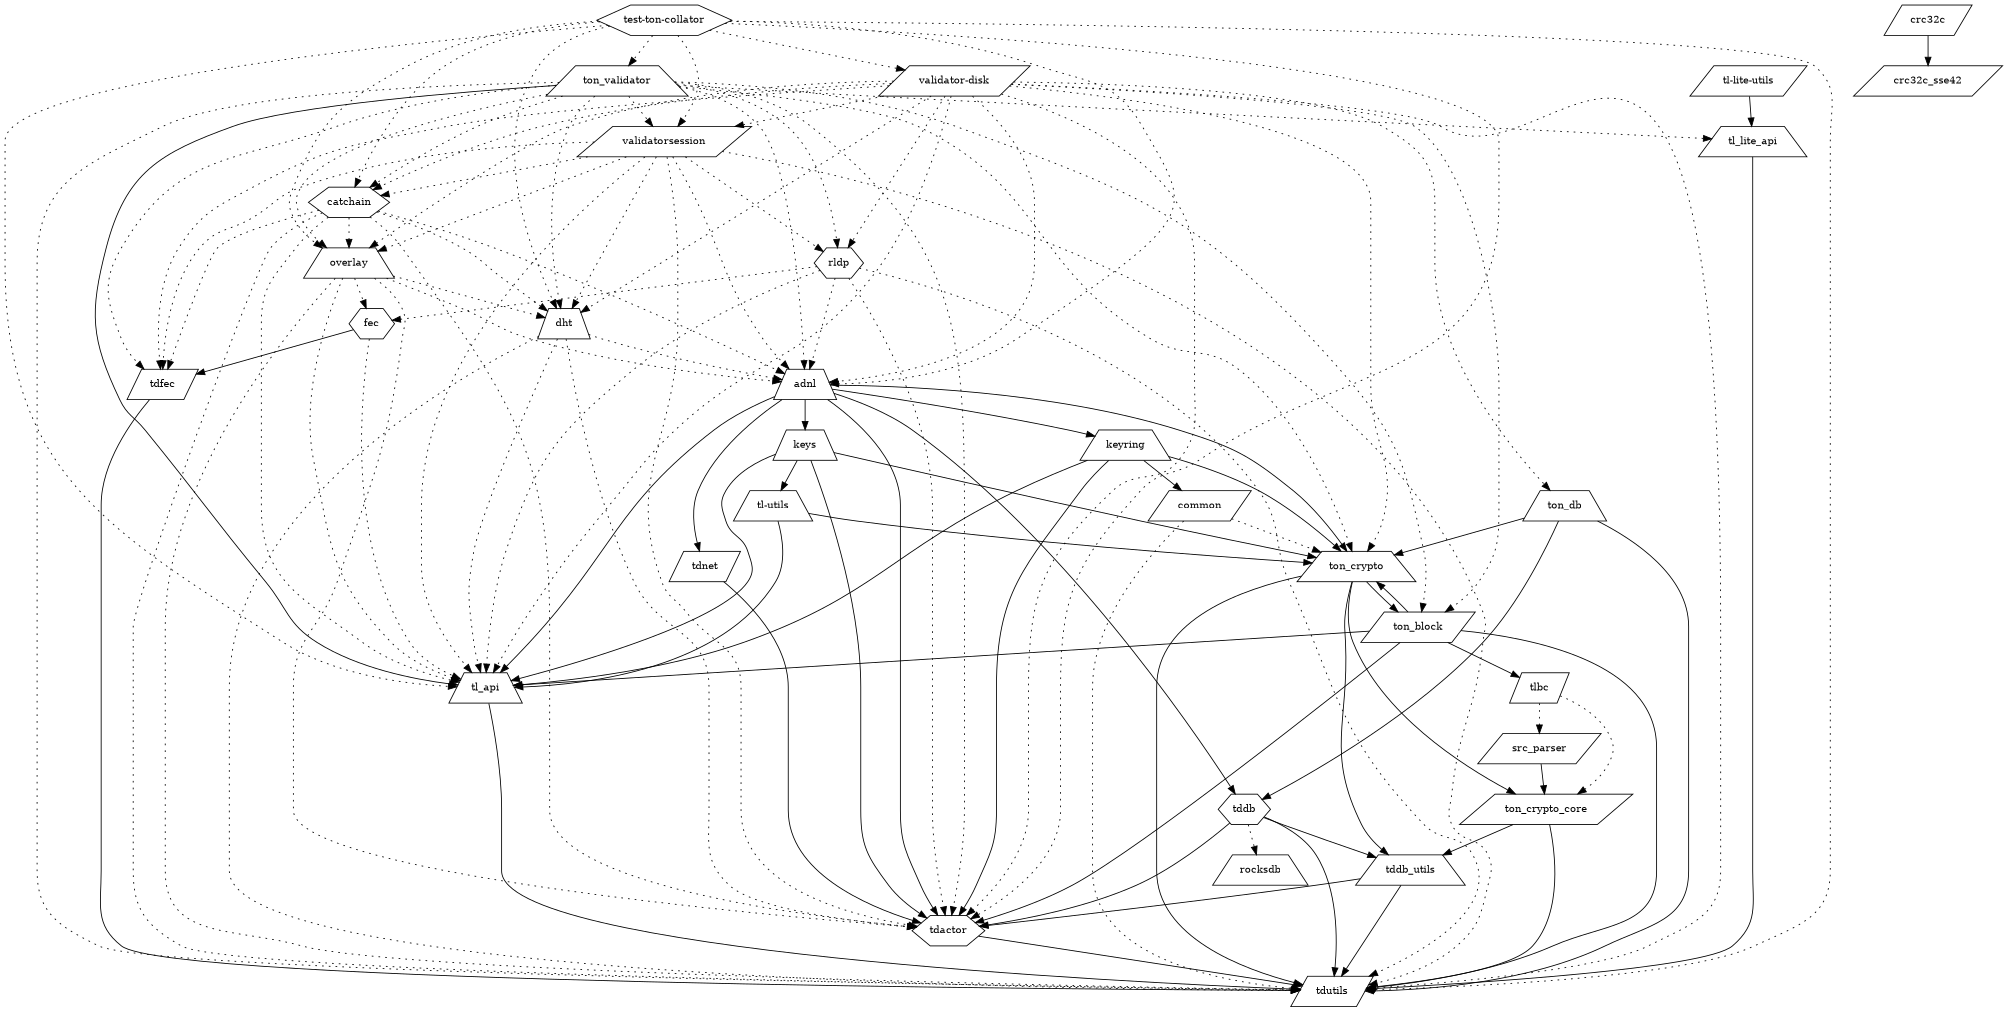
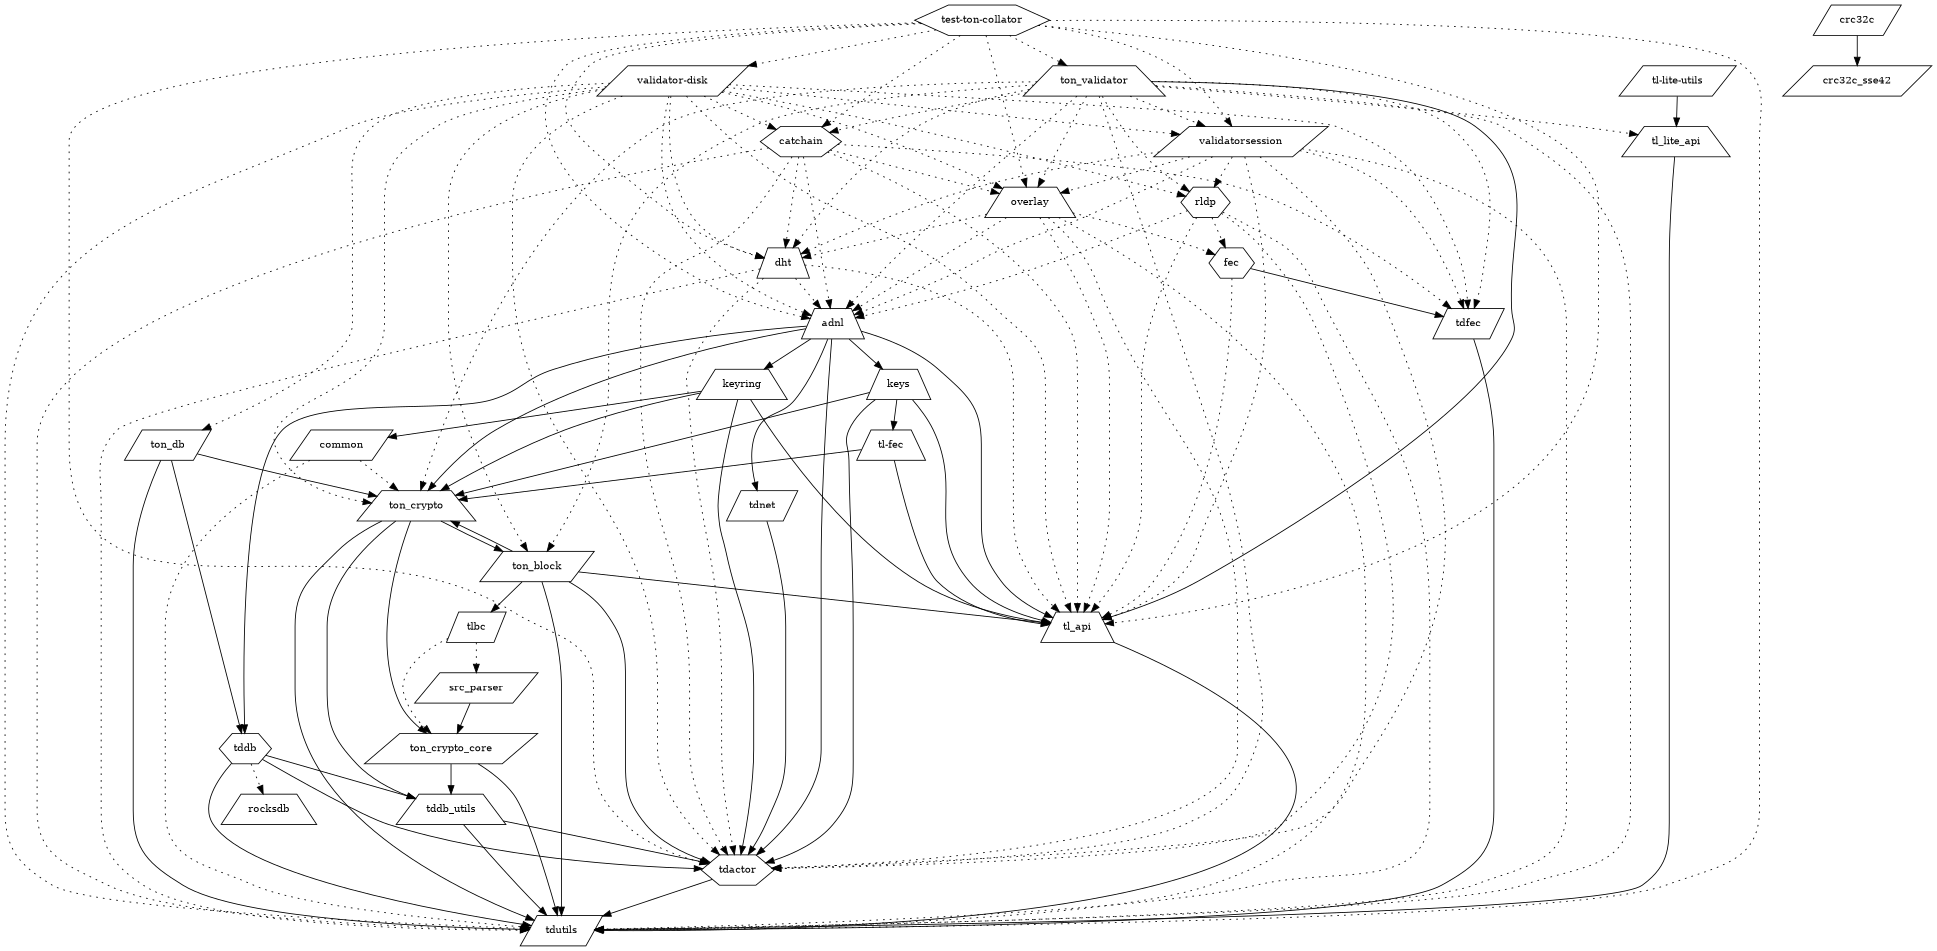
edge "validatorsession" -> "catchain": removed
node "tl-utils": label "tl-utils" -> "tl-fec"
node "ton_db": shape trapezium -> parallelogram
